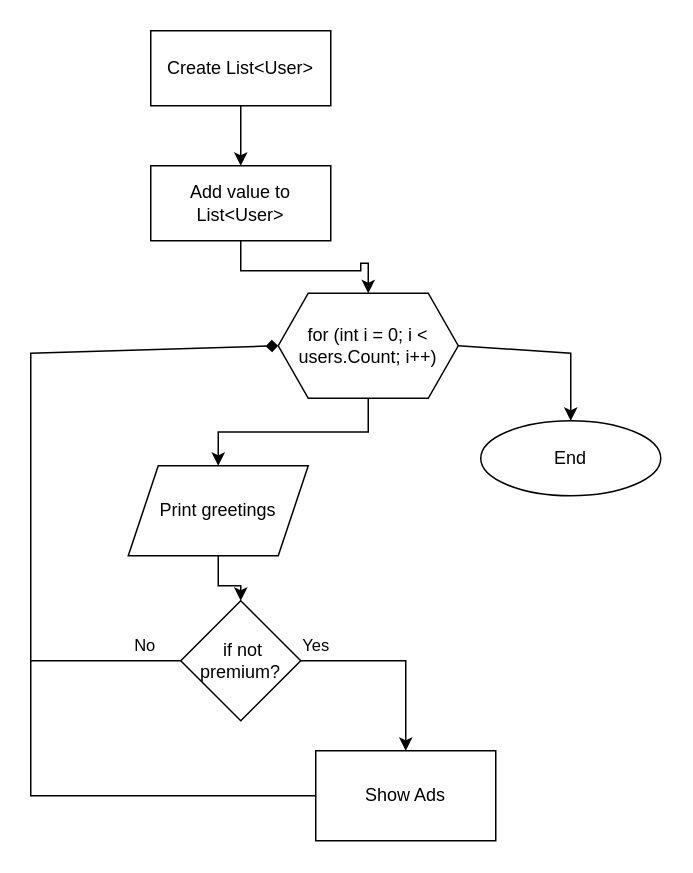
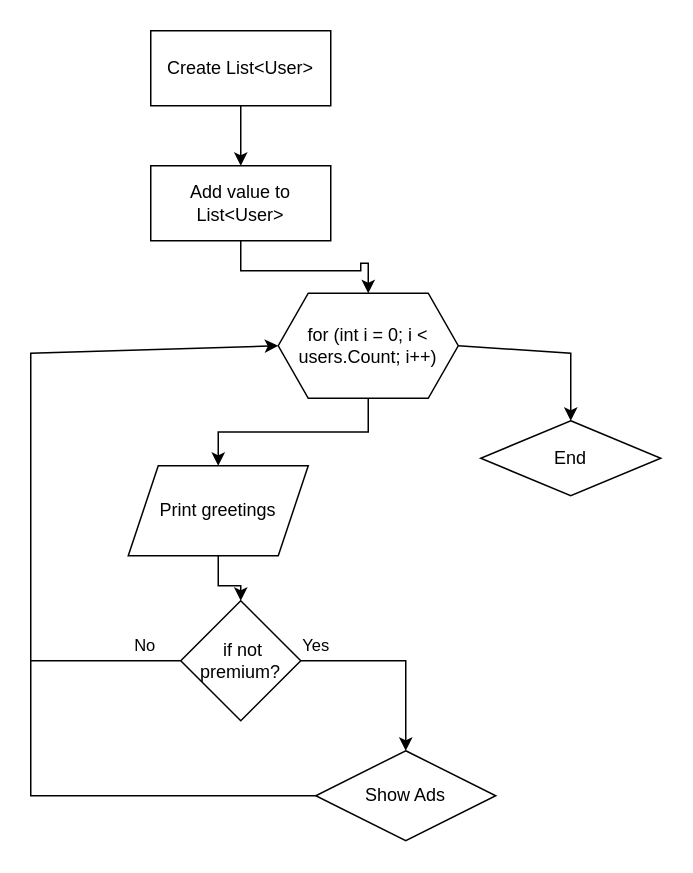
edge "if not premium?" -> "for (int i = 0; i < users.Count; i++)": arrowhead diamond -> classic
node "End": shape ellipse -> diamond
node "Show Ads": shape rectangle -> diamond
